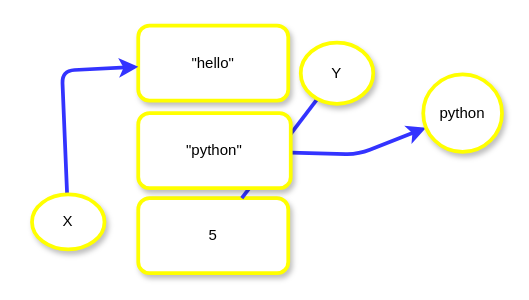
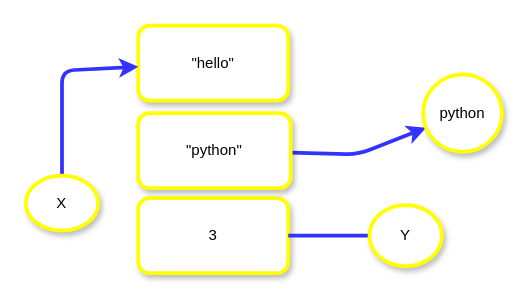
node "Y": moved (337, 73) -> (406, 236)
node "X": moved (68, 222) -> (62, 203)
node "5": label "5" -> "3"
